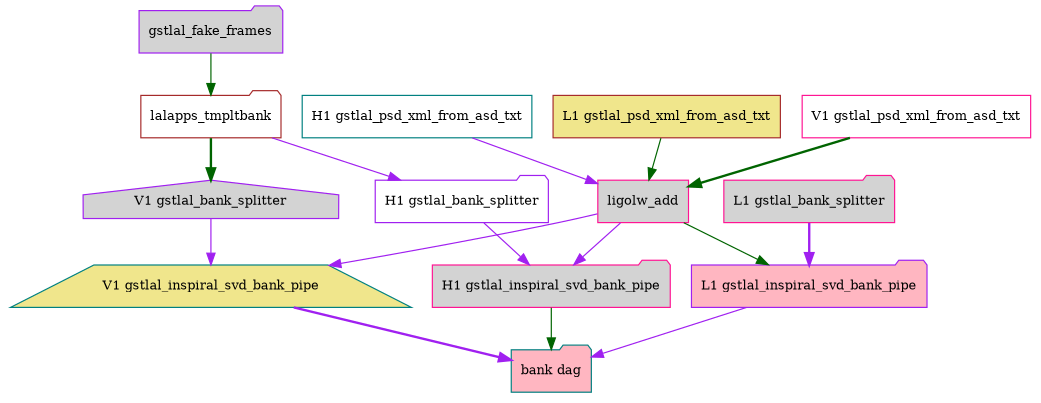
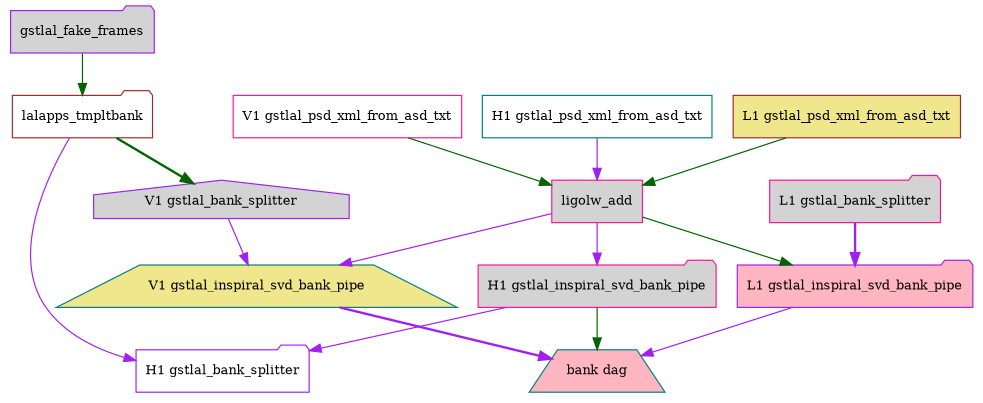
edge "V1 gstlal_psd_xml_from_asd_txt" -> "ligolw_add": style bold -> solid
edge "H1 gstlal_bank_splitter" -> "H1 gstlal_inspiral_svd_bank_pipe": reversed
node "bank dag": shape folder -> trapezium
